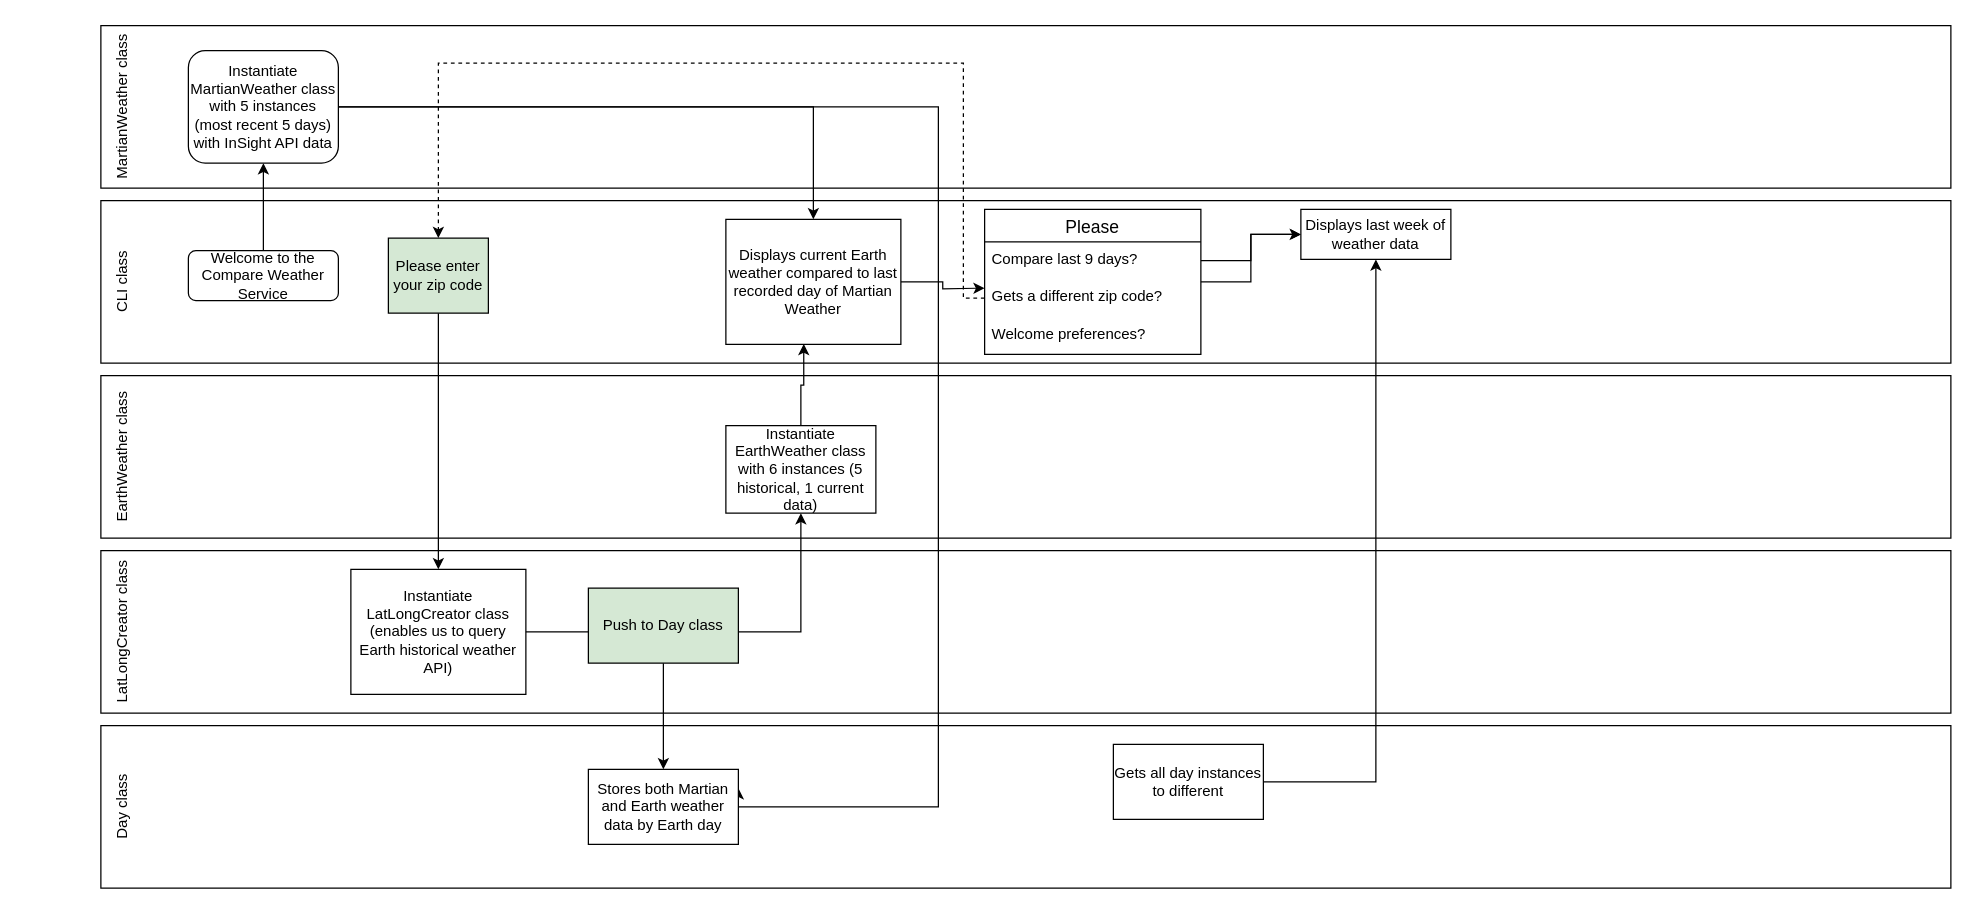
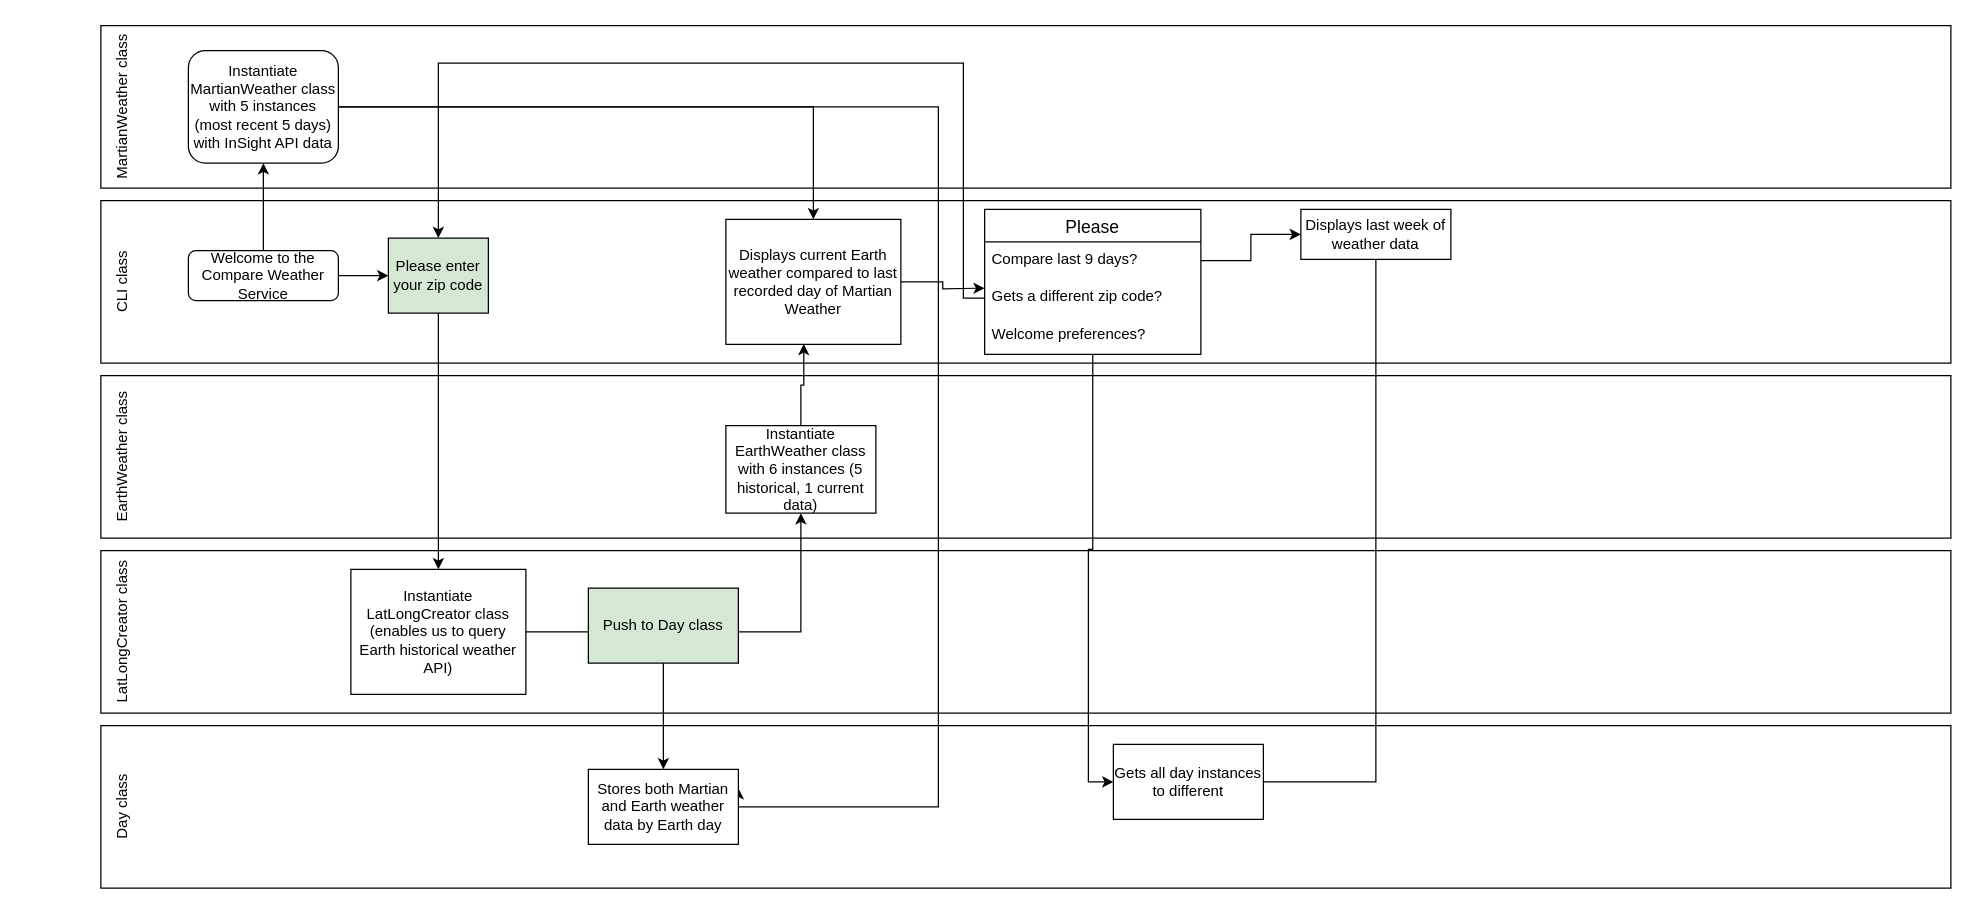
edge "Gets a different zip code?" -> "Please enter your zip code": style dashed -> solid
edge "Compare last 9 days?" -> "Displays last week of weather data": arrowhead open -> classic
edge "Gets all day instances to different" -> "Displays last week of weather data": arrowhead classic -> none
edge "Welcome to the Compare Weather Service" -> "Please enter your zip code": added
edge "Please" -> "Displays last week of weather data": now "Please" -> "Gets all day instances to different"
